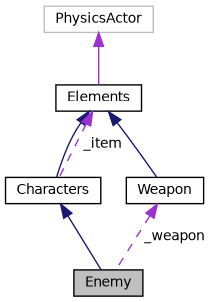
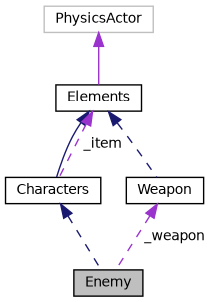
edge "Weapon" -> "Elements": style solid -> dashed
edge "Enemy" -> "Characters": style solid -> dashed
